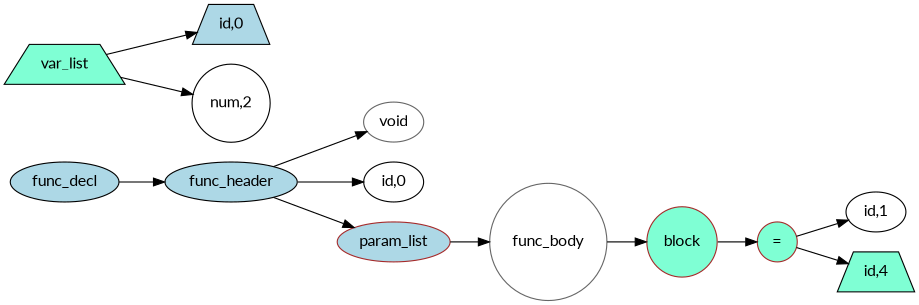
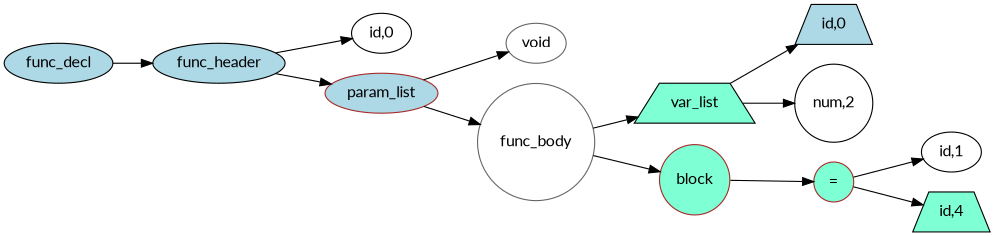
edge "func_body" -> "var_list": added
edge "func_header" -> "void": now "param_list" -> "void"
